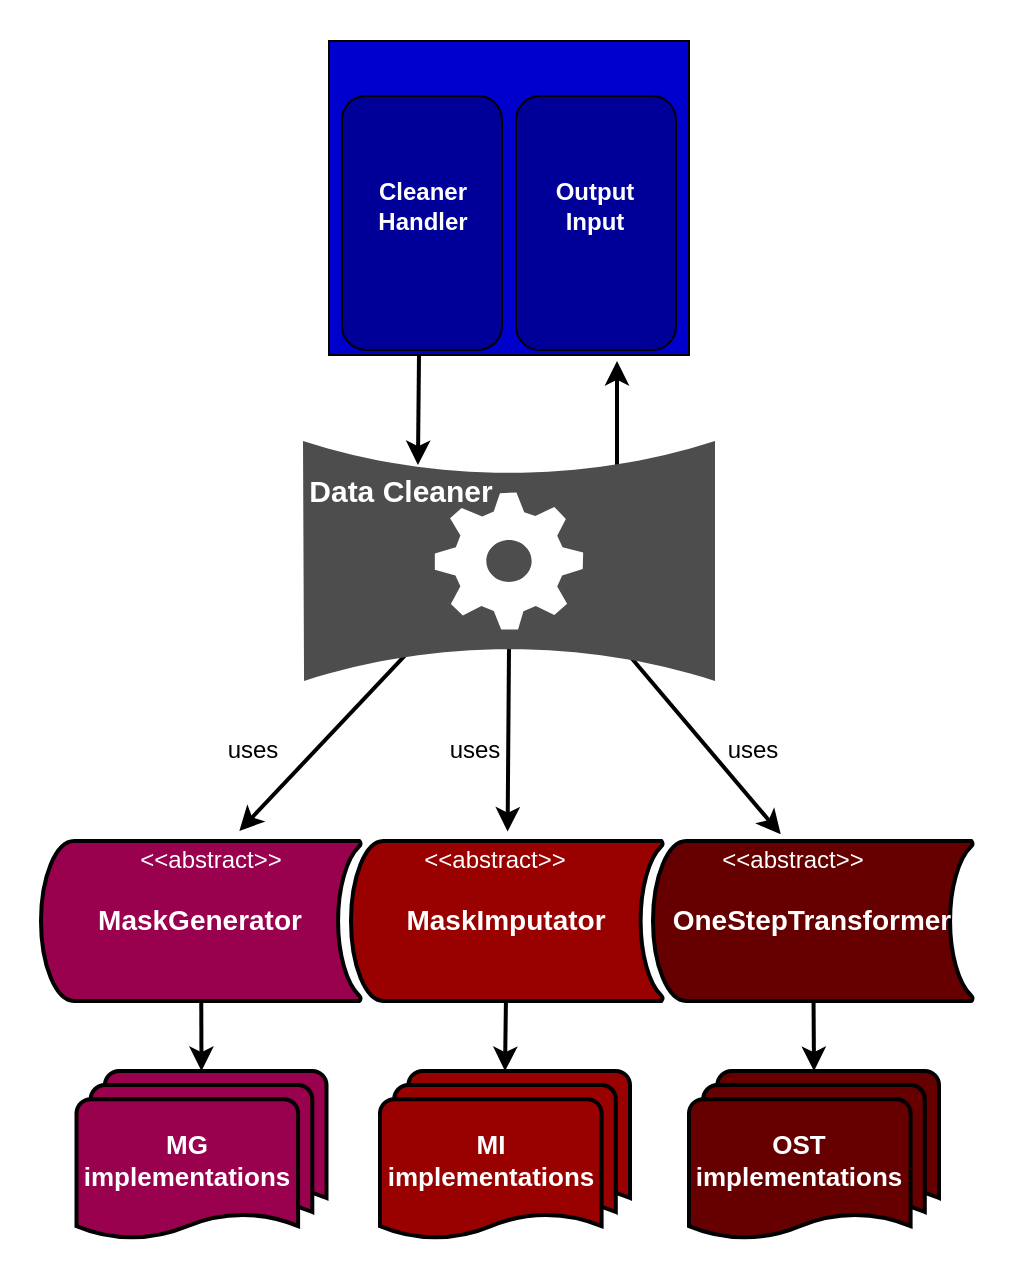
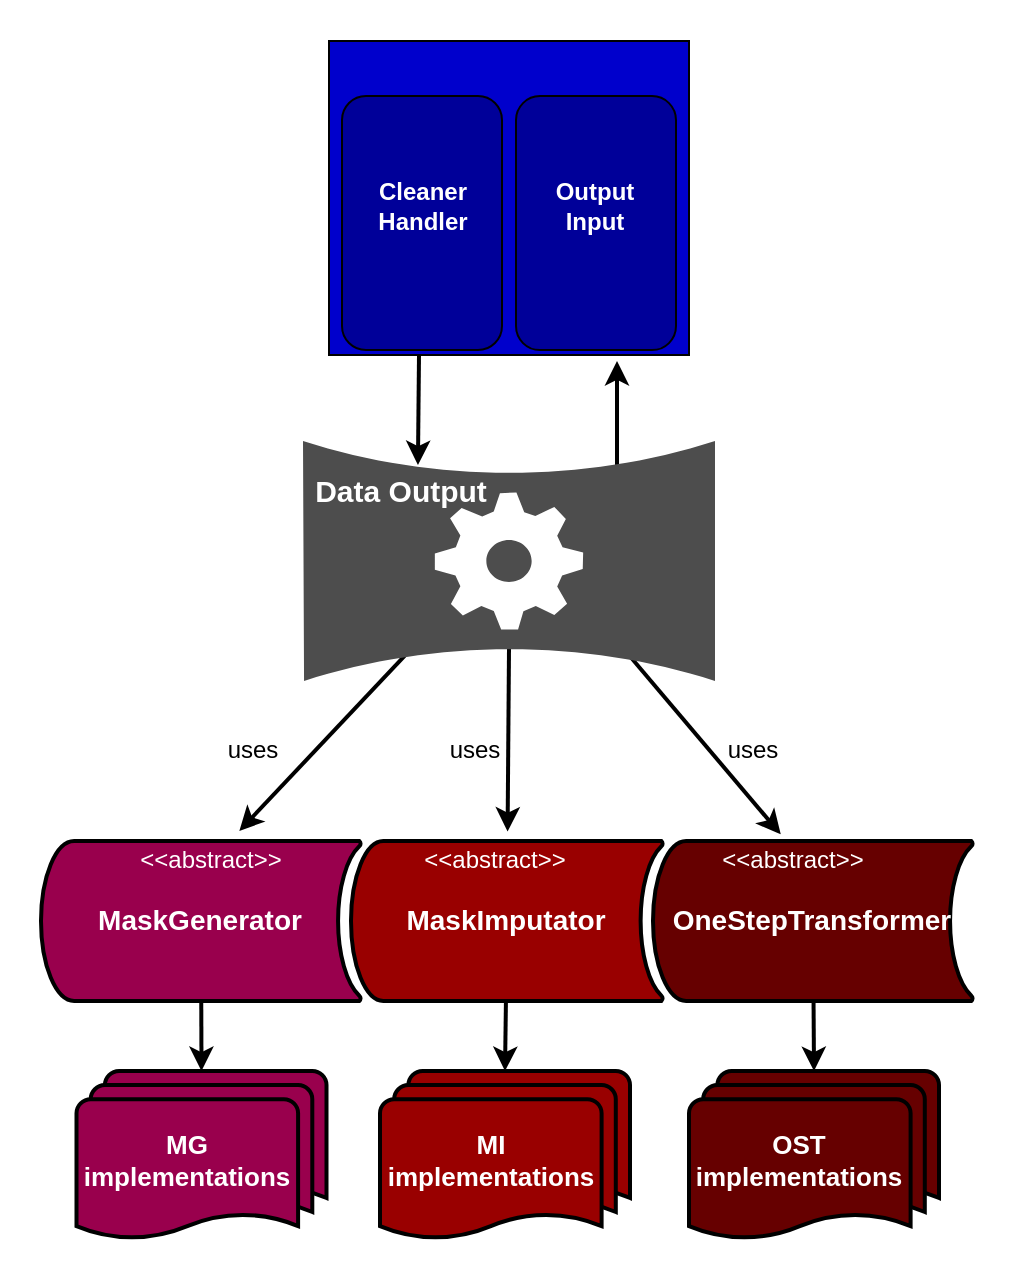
node "Data Cleaner": label "Data Cleaner" -> "Data Output"
